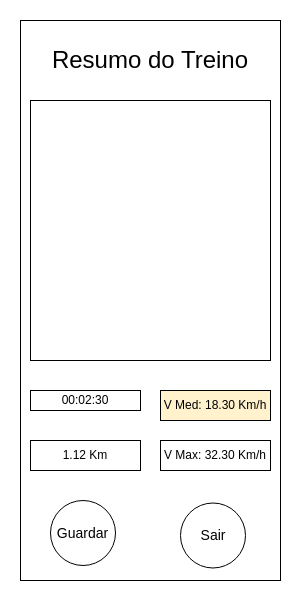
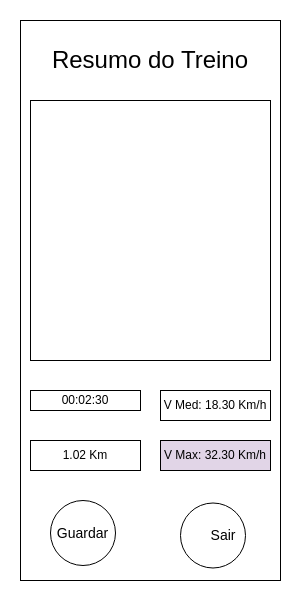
node "V Med: 18.30 Km/h": fillcolor #fff2cc -> #ffffff
node "1.12 Km": label "1.12 Km" -> "1.02 Km"
node "V Max: 32.30 Km/h": fillcolor #ffffff -> #e1d5e7
node "Sair": moved (213, 536) -> (223, 536)
